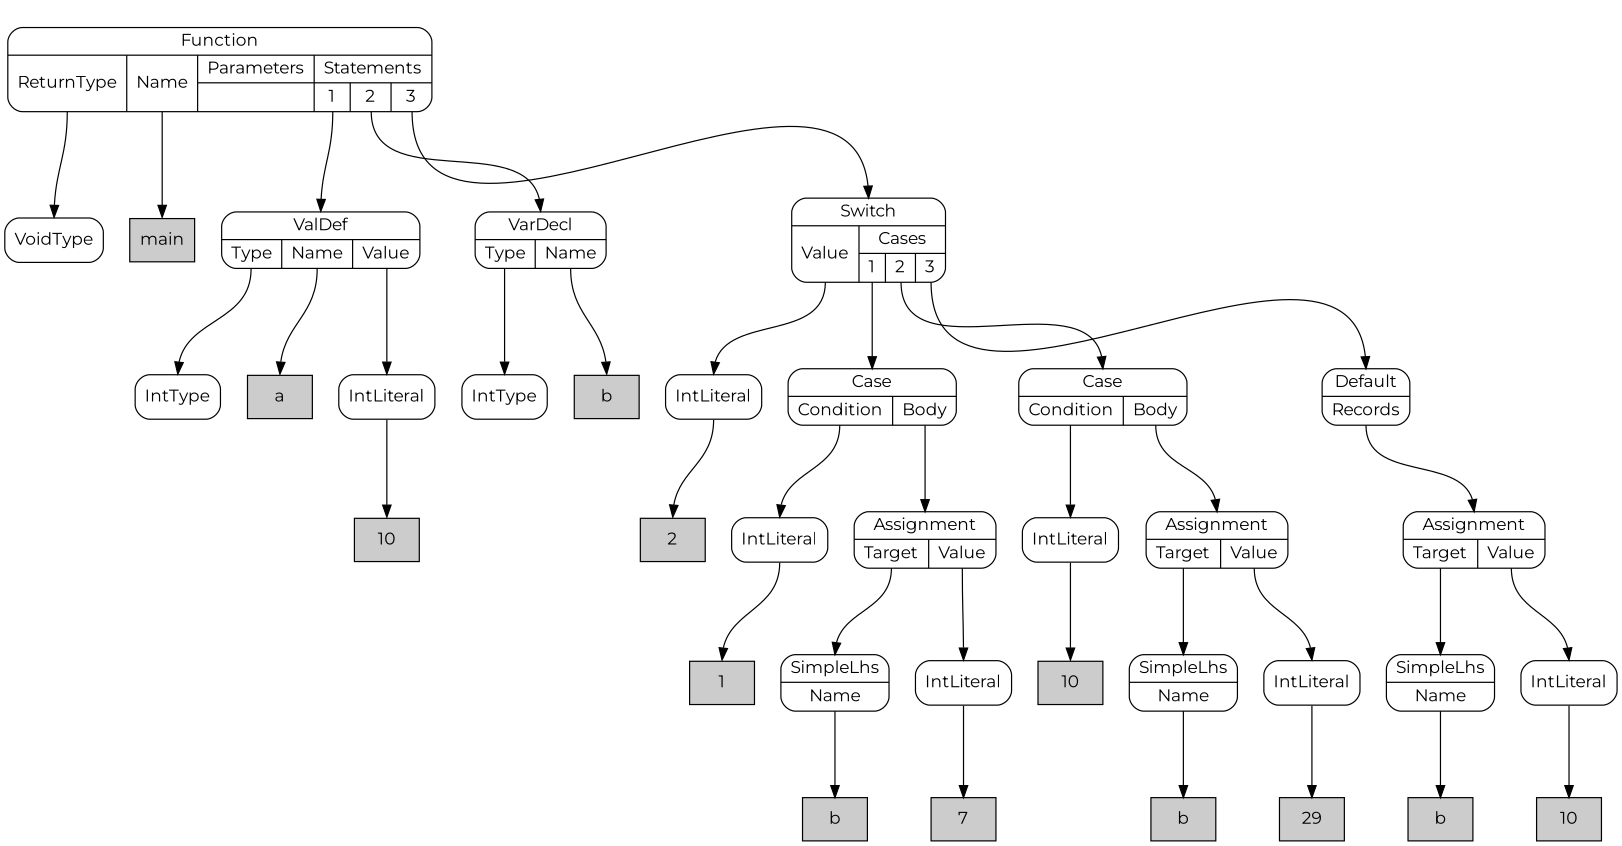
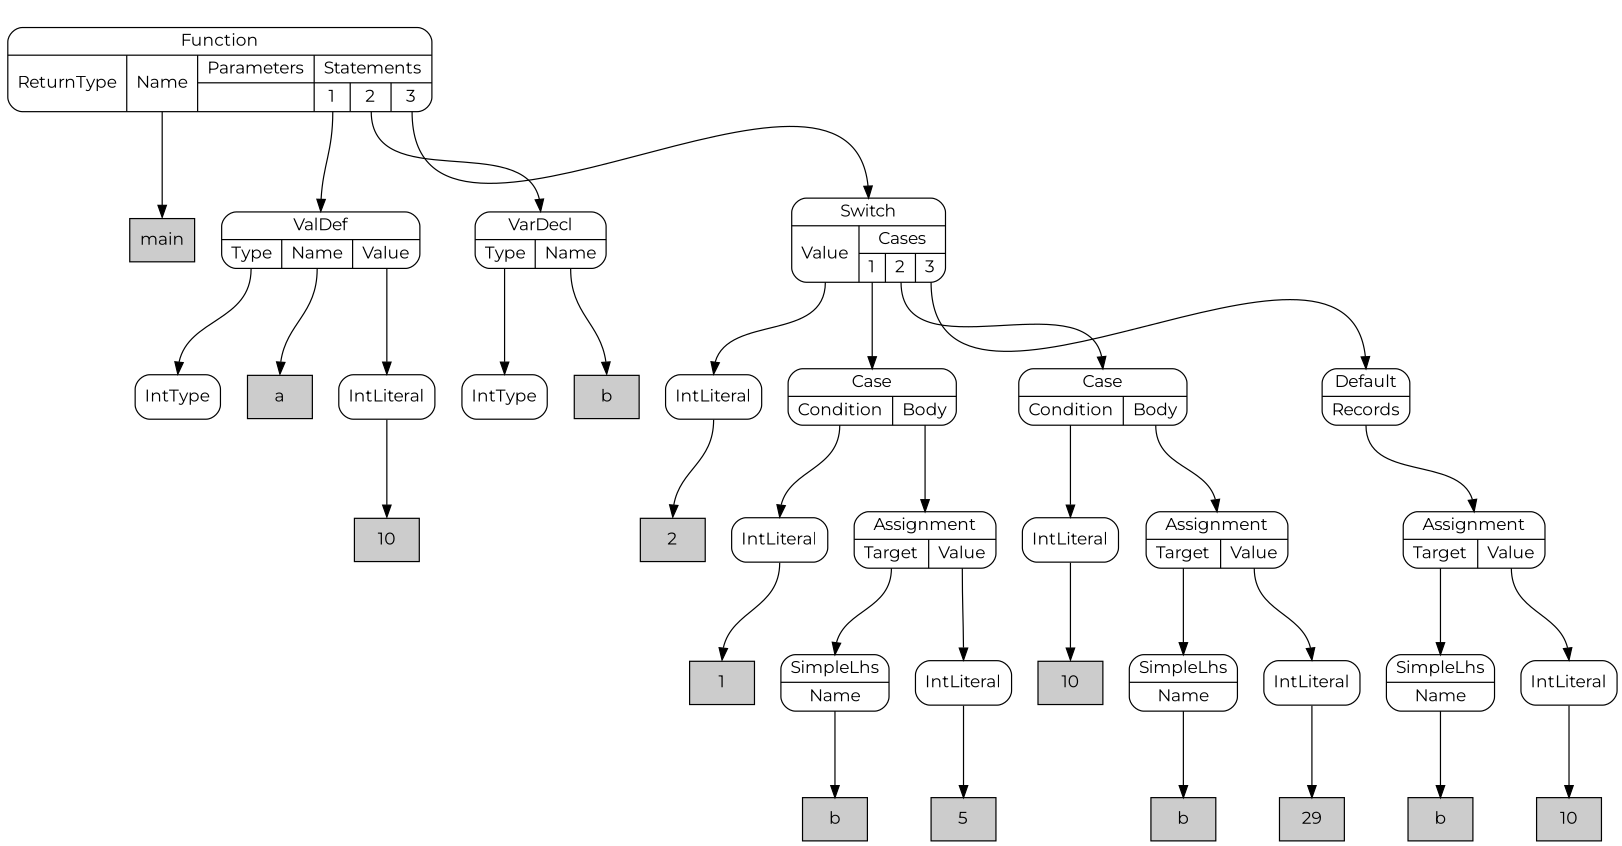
node "VoidType": removed
node "7": label "7" -> "5"
